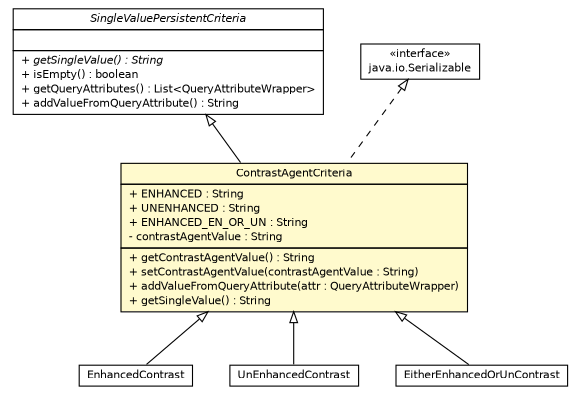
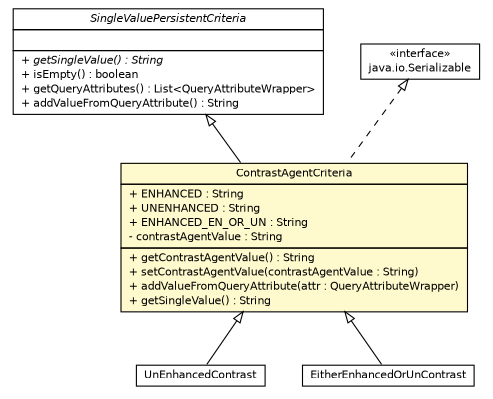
node "EnhancedContrast": removed
